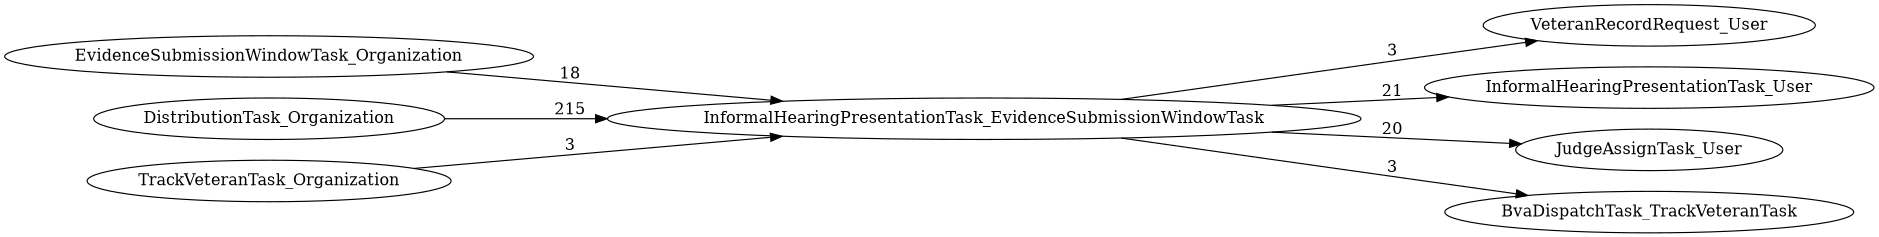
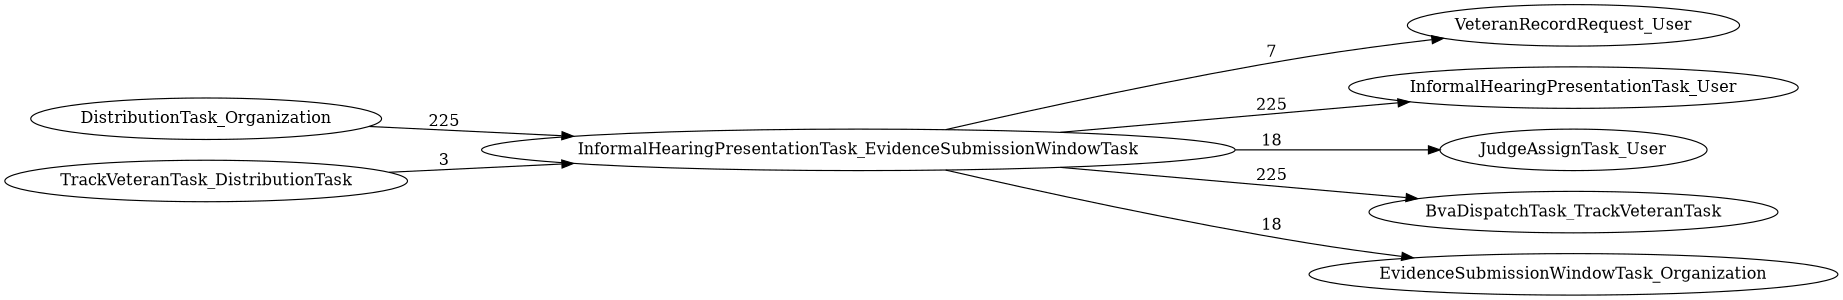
edge "InformalHearingPresentationTask_EvidenceSubmissionWindowTask" -> "VeteranRecordRequest_User": label "3" -> "7"
edge "EvidenceSubmissionWindowTask_Organization" -> "InformalHearingPresentationTask_EvidenceSubmissionWindowTask": reversed
edge "InformalHearingPresentationTask_EvidenceSubmissionWindowTask" -> "InformalHearingPresentationTask_User": label "21" -> "225"
edge "DistributionTask_Organization" -> "InformalHearingPresentationTask_EvidenceSubmissionWindowTask": label "215" -> "225"
edge "InformalHearingPresentationTask_EvidenceSubmissionWindowTask" -> "JudgeAssignTask_User": label "20" -> "18"
edge "InformalHearingPresentationTask_EvidenceSubmissionWindowTask" -> "BvaDispatchTask_TrackVeteranTask": label "3" -> "225"
node "TrackVeteranTask_Organization": label "TrackVeteranTask_Organization" -> "TrackVeteranTask_DistributionTask"
